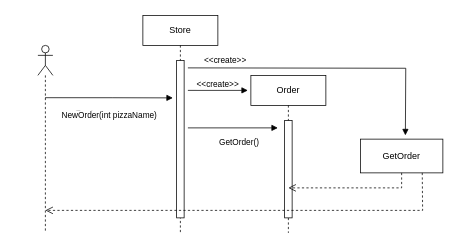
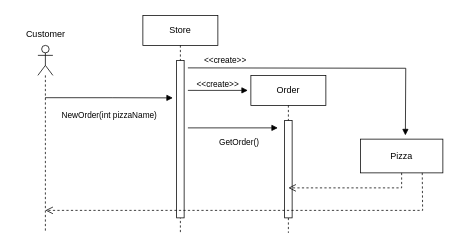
node "Customer": moved (94, 113) -> (45, 34)
node "GetOrder": label "GetOrder" -> "Pizza"
